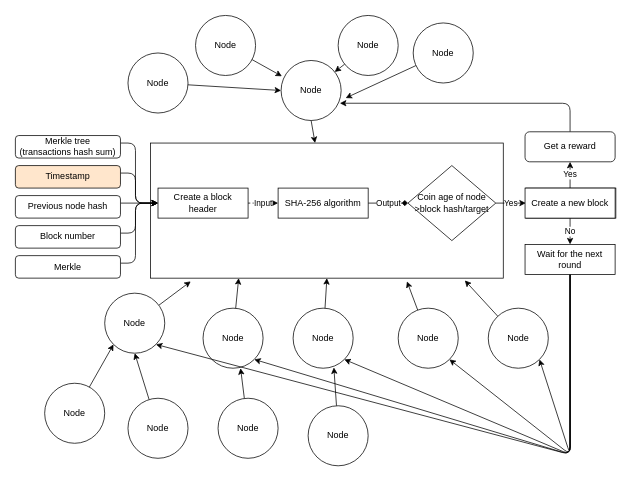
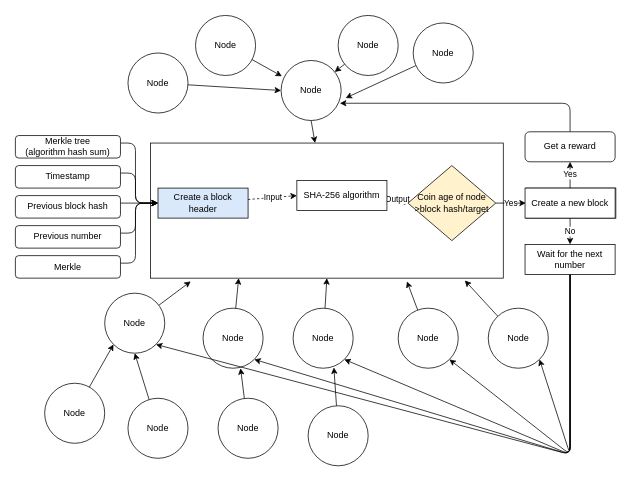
node "Merkle tree (transactions hash sum)": label "Merkle tree (transactions hash sum)" -> "Merkle tree (algorithm hash sum)"
node "Timestamp": fillcolor #ffe6cc -> #ffffff
node "Create a block header": fillcolor #ffffff -> #dae8fc
node "SHA-256 algorithm": moved (323, 203) -> (342, 195)
node "Coin age of node >block hash/target": fillcolor #ffffff -> #fff2cc
node "Previous node hash": label "Previous node hash" -> "Previous block hash"
node "Block number": label "Block number" -> "Previous number"
node "Wait for the next round": label "Wait for the next round" -> "Wait for the next number"
